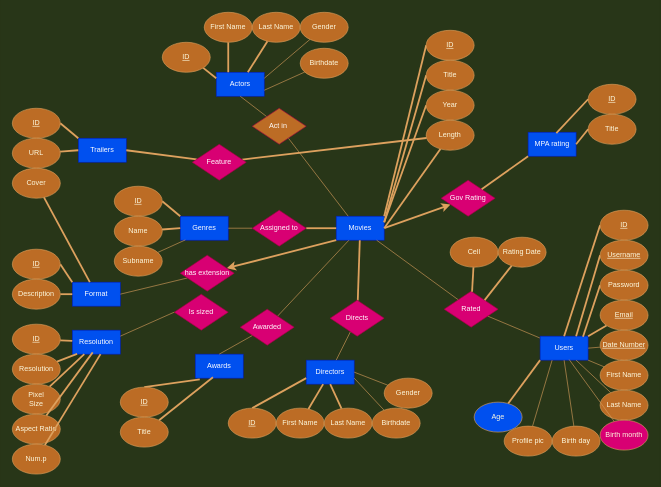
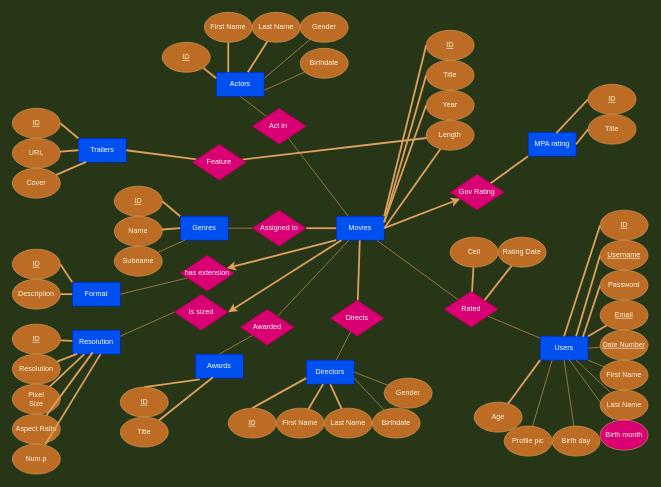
node "Act in": fillcolor #bc6c25 -> #d80073
node "Gov Rating": moved (468, 198) -> (477, 192)
edge "Cover" -- "Format": now "Cover" -- "Trailers"
edge "Movies" -> "Is sized": added
node "Age": fillcolor #0050ef -> #bc6c25
